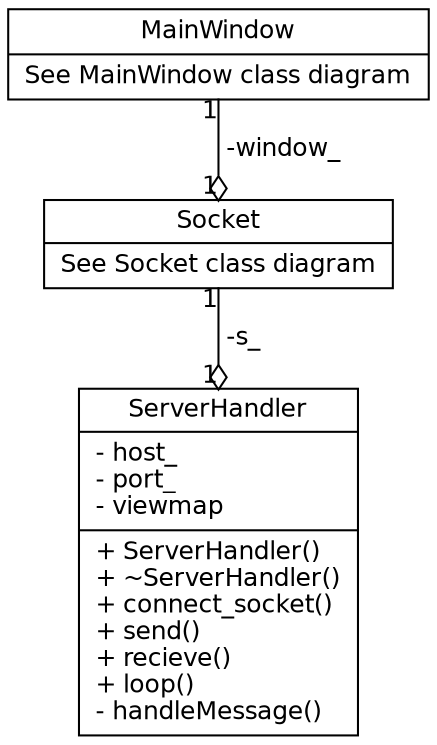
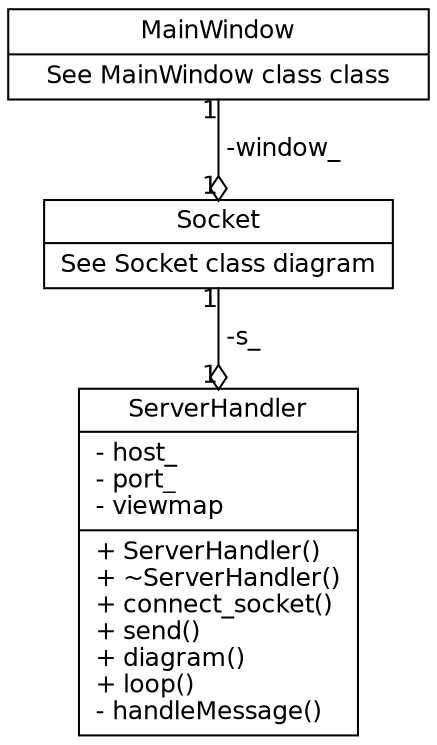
node "MainWindow": text "See MainWindow class diagram" -> "See MainWindow class class"
node "ServerHandler": text "+ recieve()" -> "+ diagram()"
